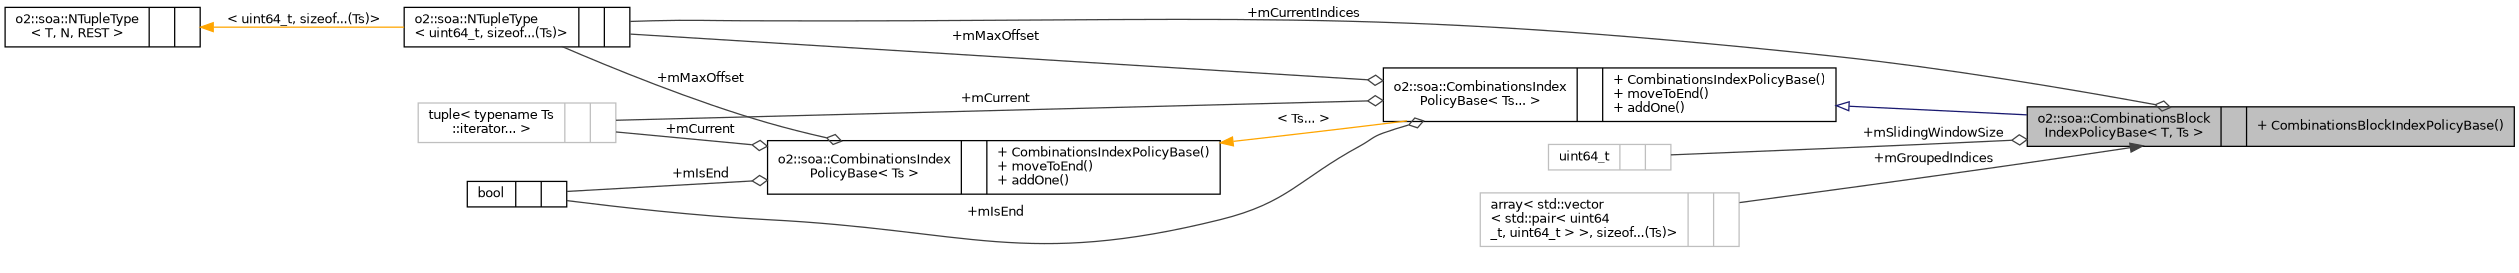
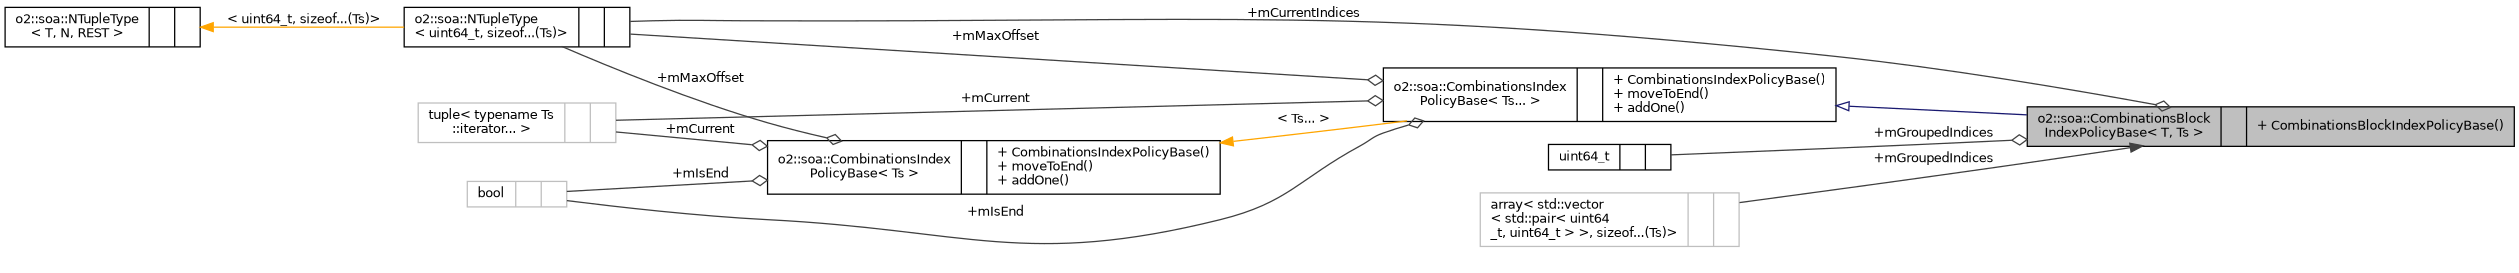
edge "uint64_t" -> "o2::soa::CombinationsBlock": label " +mSlidingWindowSize" -> " +mGroupedIndices"
node "uint64_t": color grey75 -> black
node "bool": color black -> grey75
